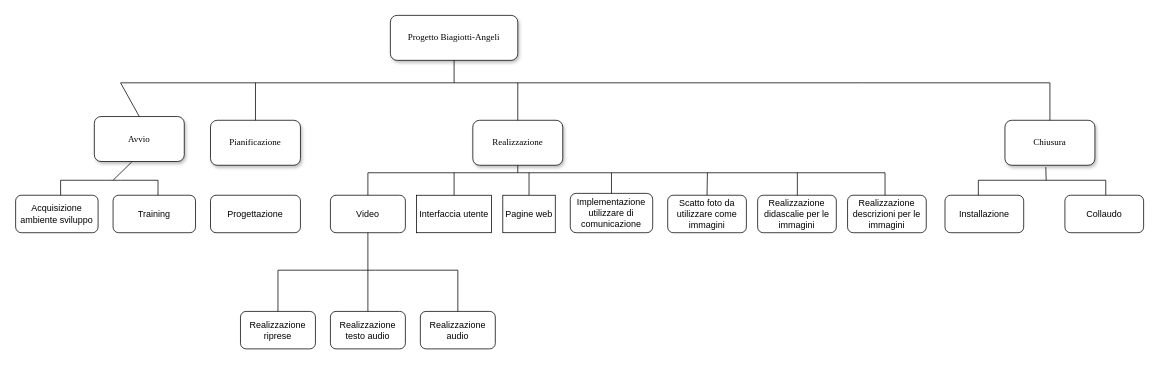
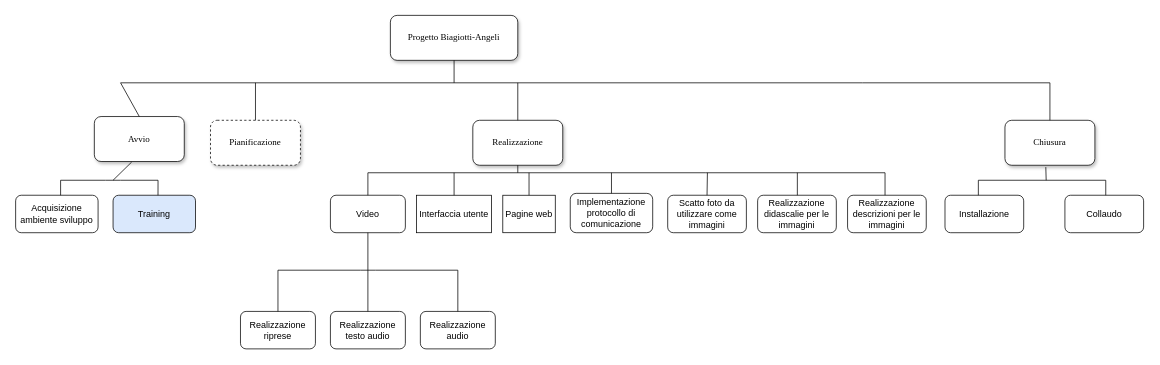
node "Pianificazione": style solid -> dashed
node "Implementazione utilizzare di comunicazione": label "Implementazione utilizzare di comunicazione" -> "Implementazione protocollo di comunicazione"
node "Training": fillcolor #ffffff -> #dae8fc
node "Progettazione": removed
